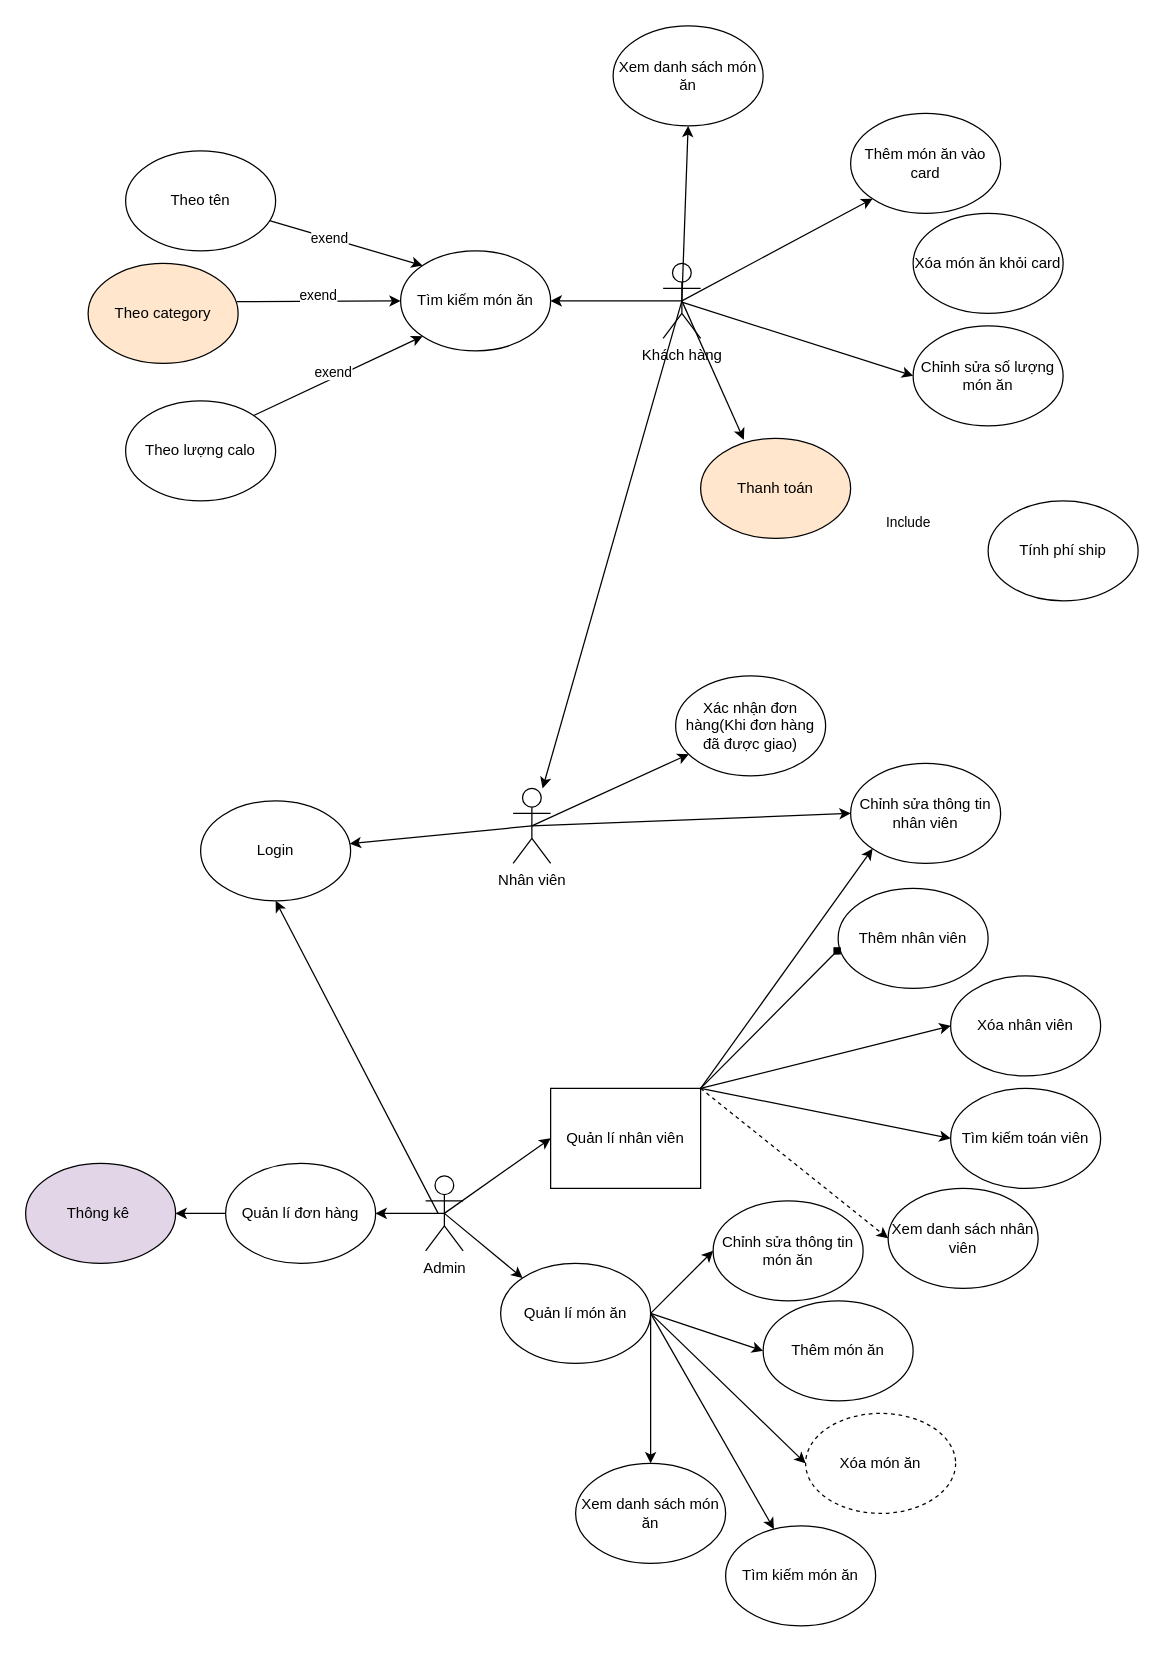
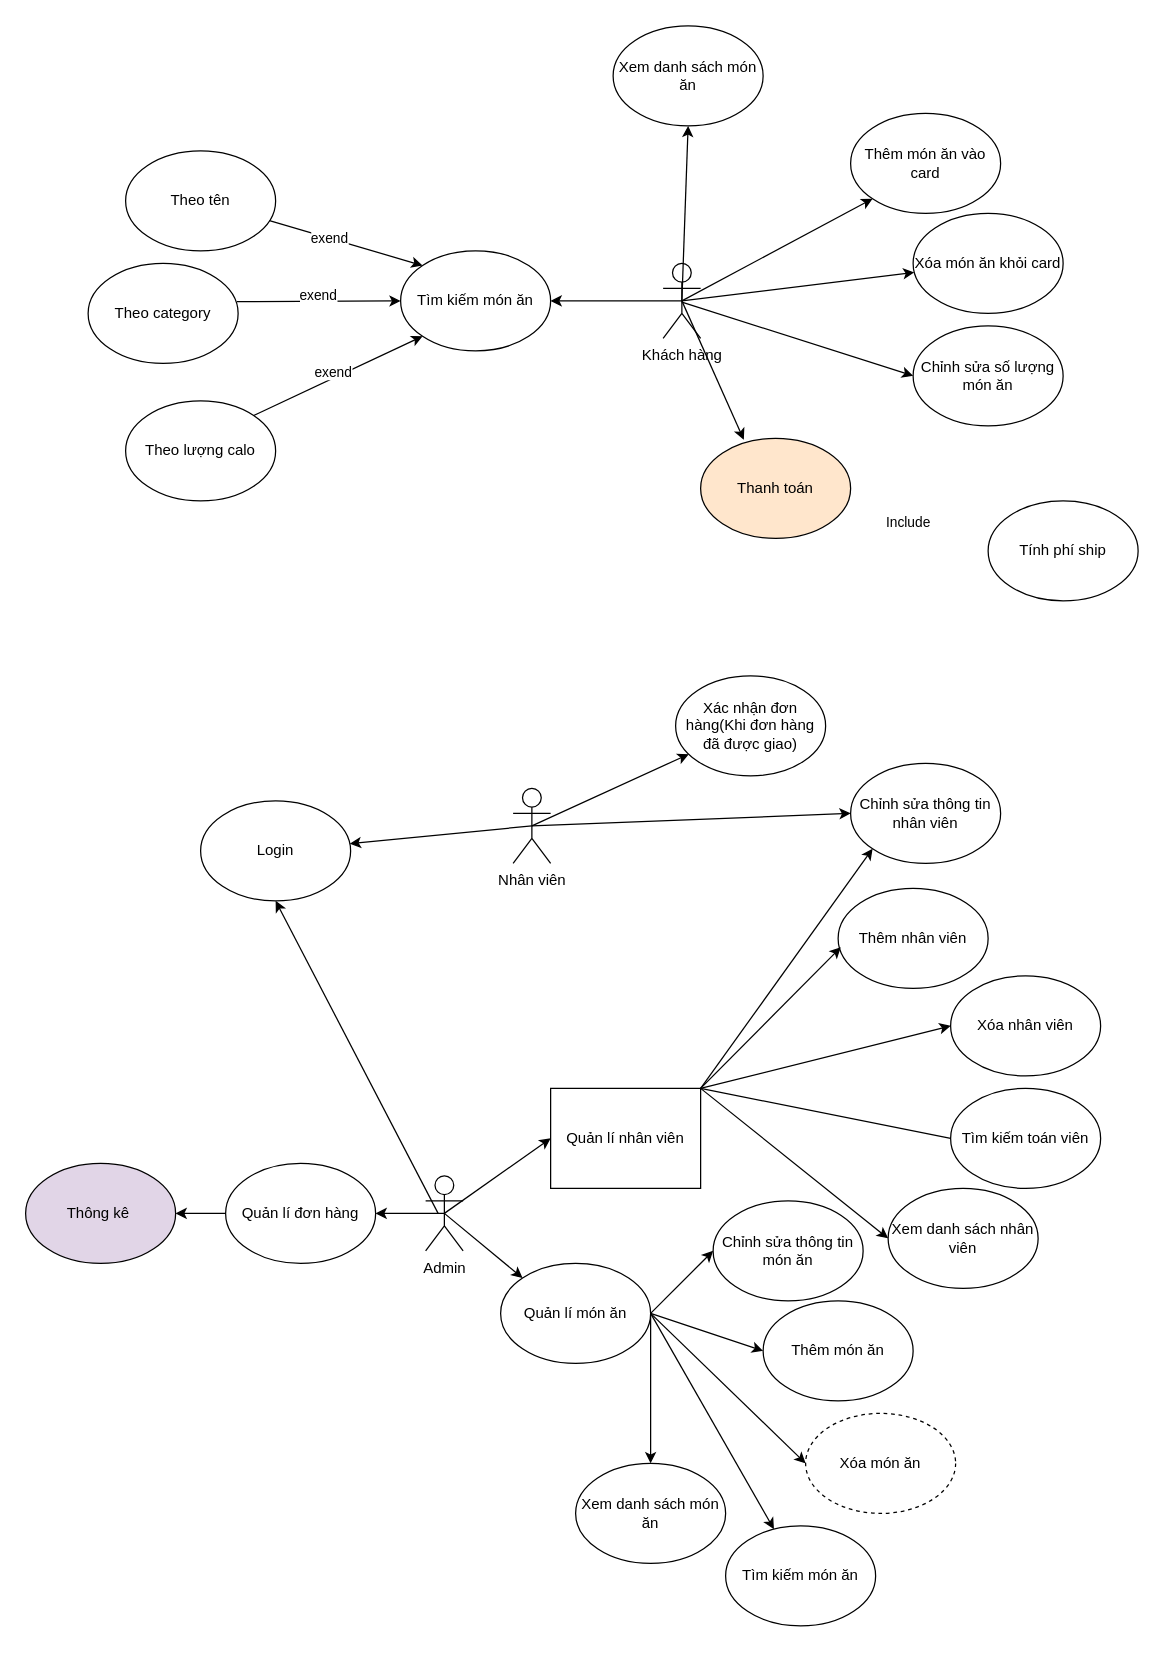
node "Theo category": fillcolor #ffe6cc -> #ffffff
edge "Khách hàng" -> "Nhân viên": now "Khách hàng" -> "Xóa món ăn khỏi card"
edge "Quản lí nhân viên" -> "Thêm nhân viên": arrowhead diamond -> classic
edge "Quản lí nhân viên" -> "Tìm kiếm toán viên": arrowhead classic -> none
edge "Quản lí nhân viên" -> "Xem danh sách nhân viên": style dashed -> solid
